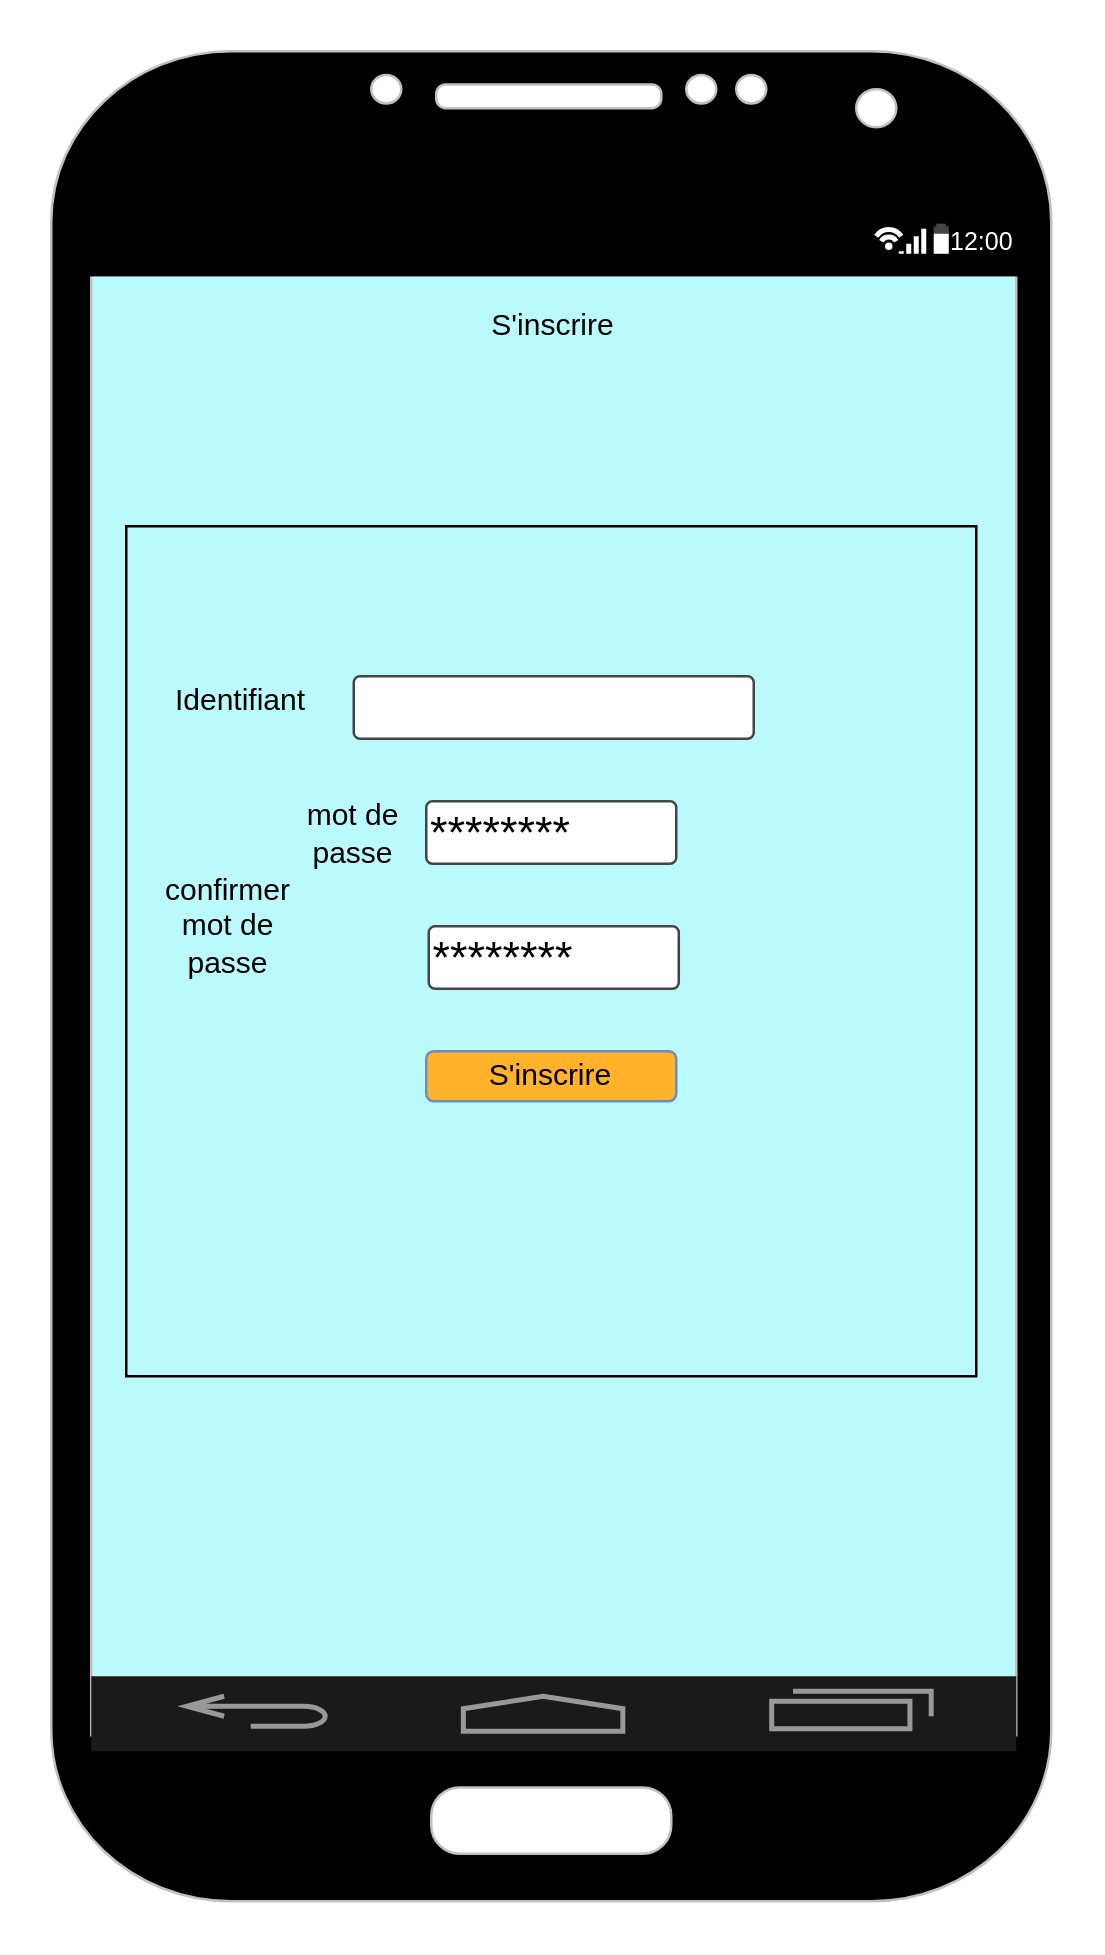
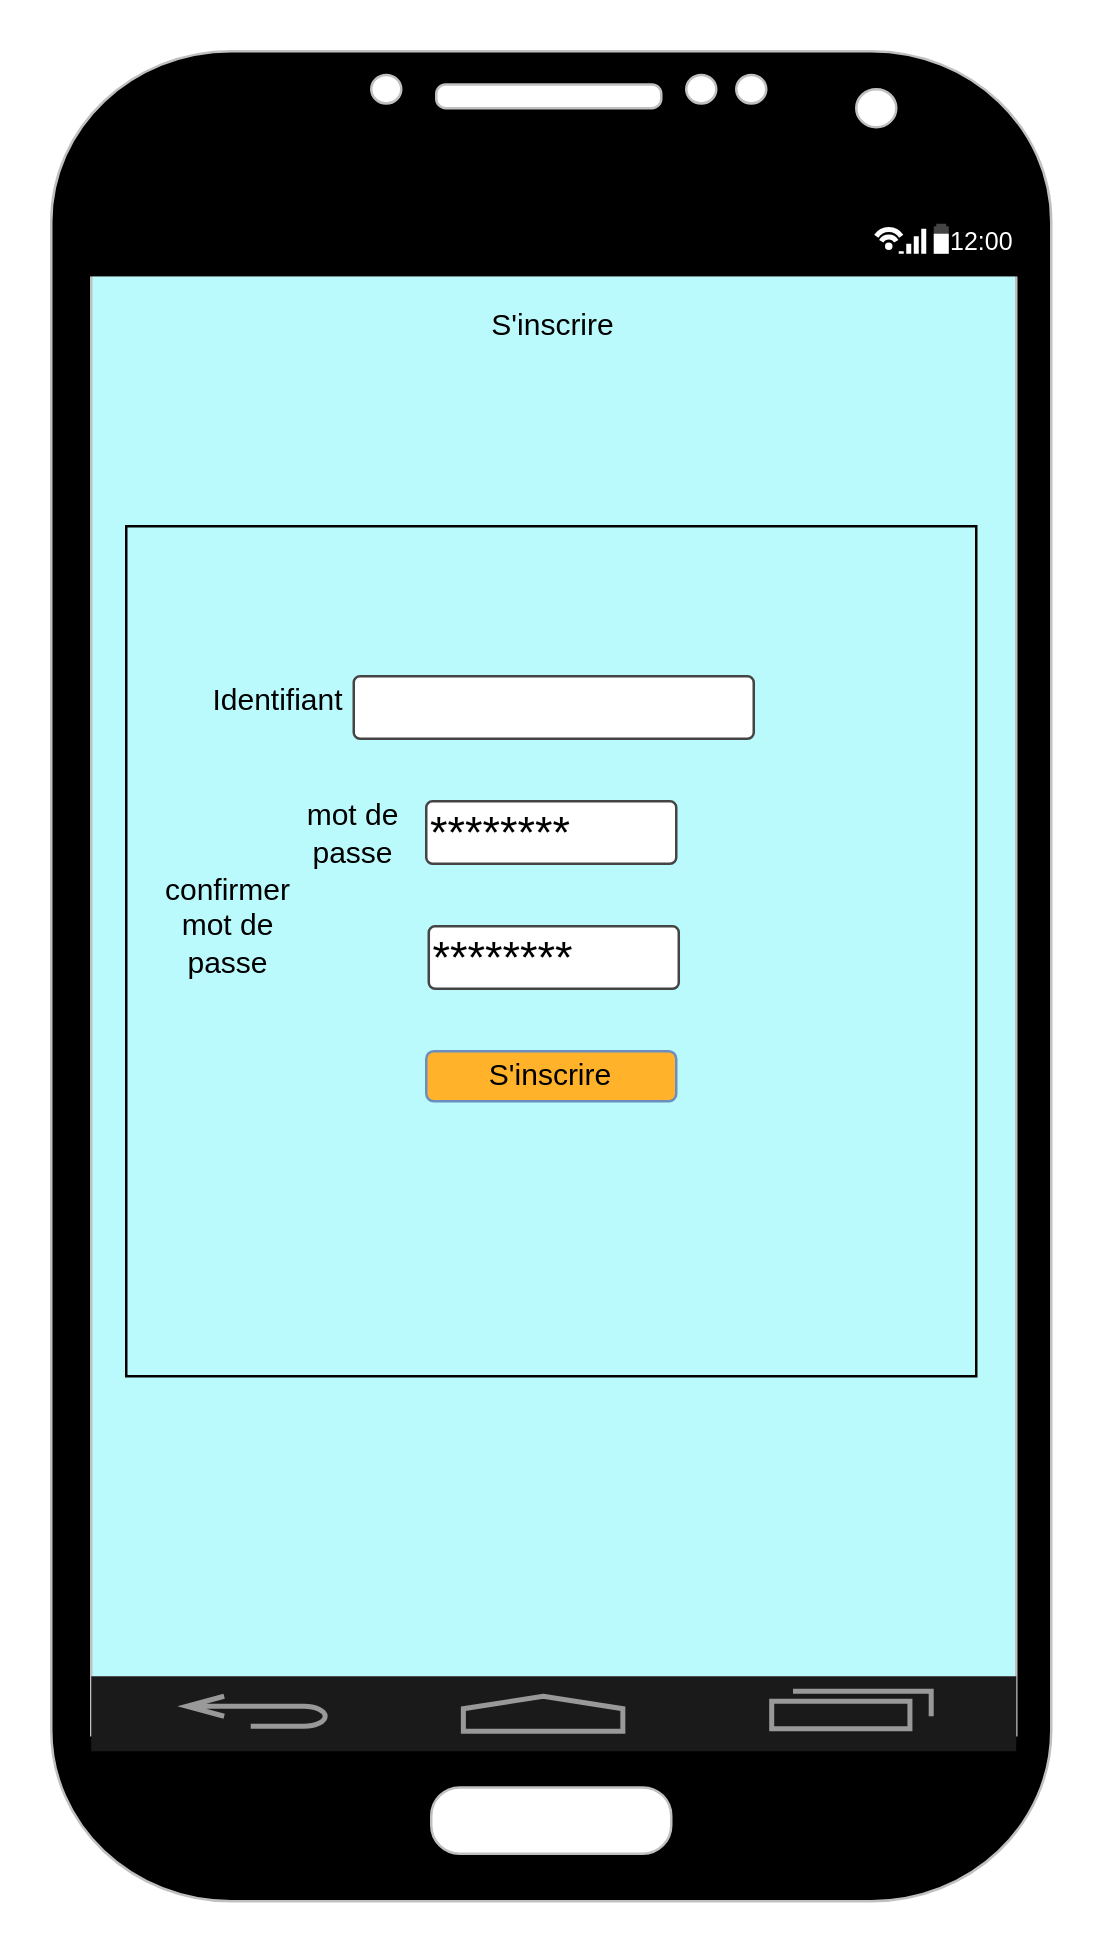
node "Identifiant": moved (241, 701) -> (279, 701)
